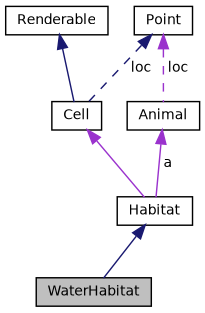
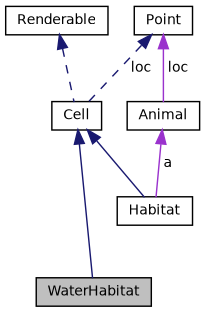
edge "Cell" -> "Renderable": style solid -> dashed
edge "Animal" -> "Point": style dashed -> solid
edge "Habitat" -> "Cell": color darkorchid3 -> midnightblue
edge "WaterHabitat" -> "Habitat": now "WaterHabitat" -> "Cell"
